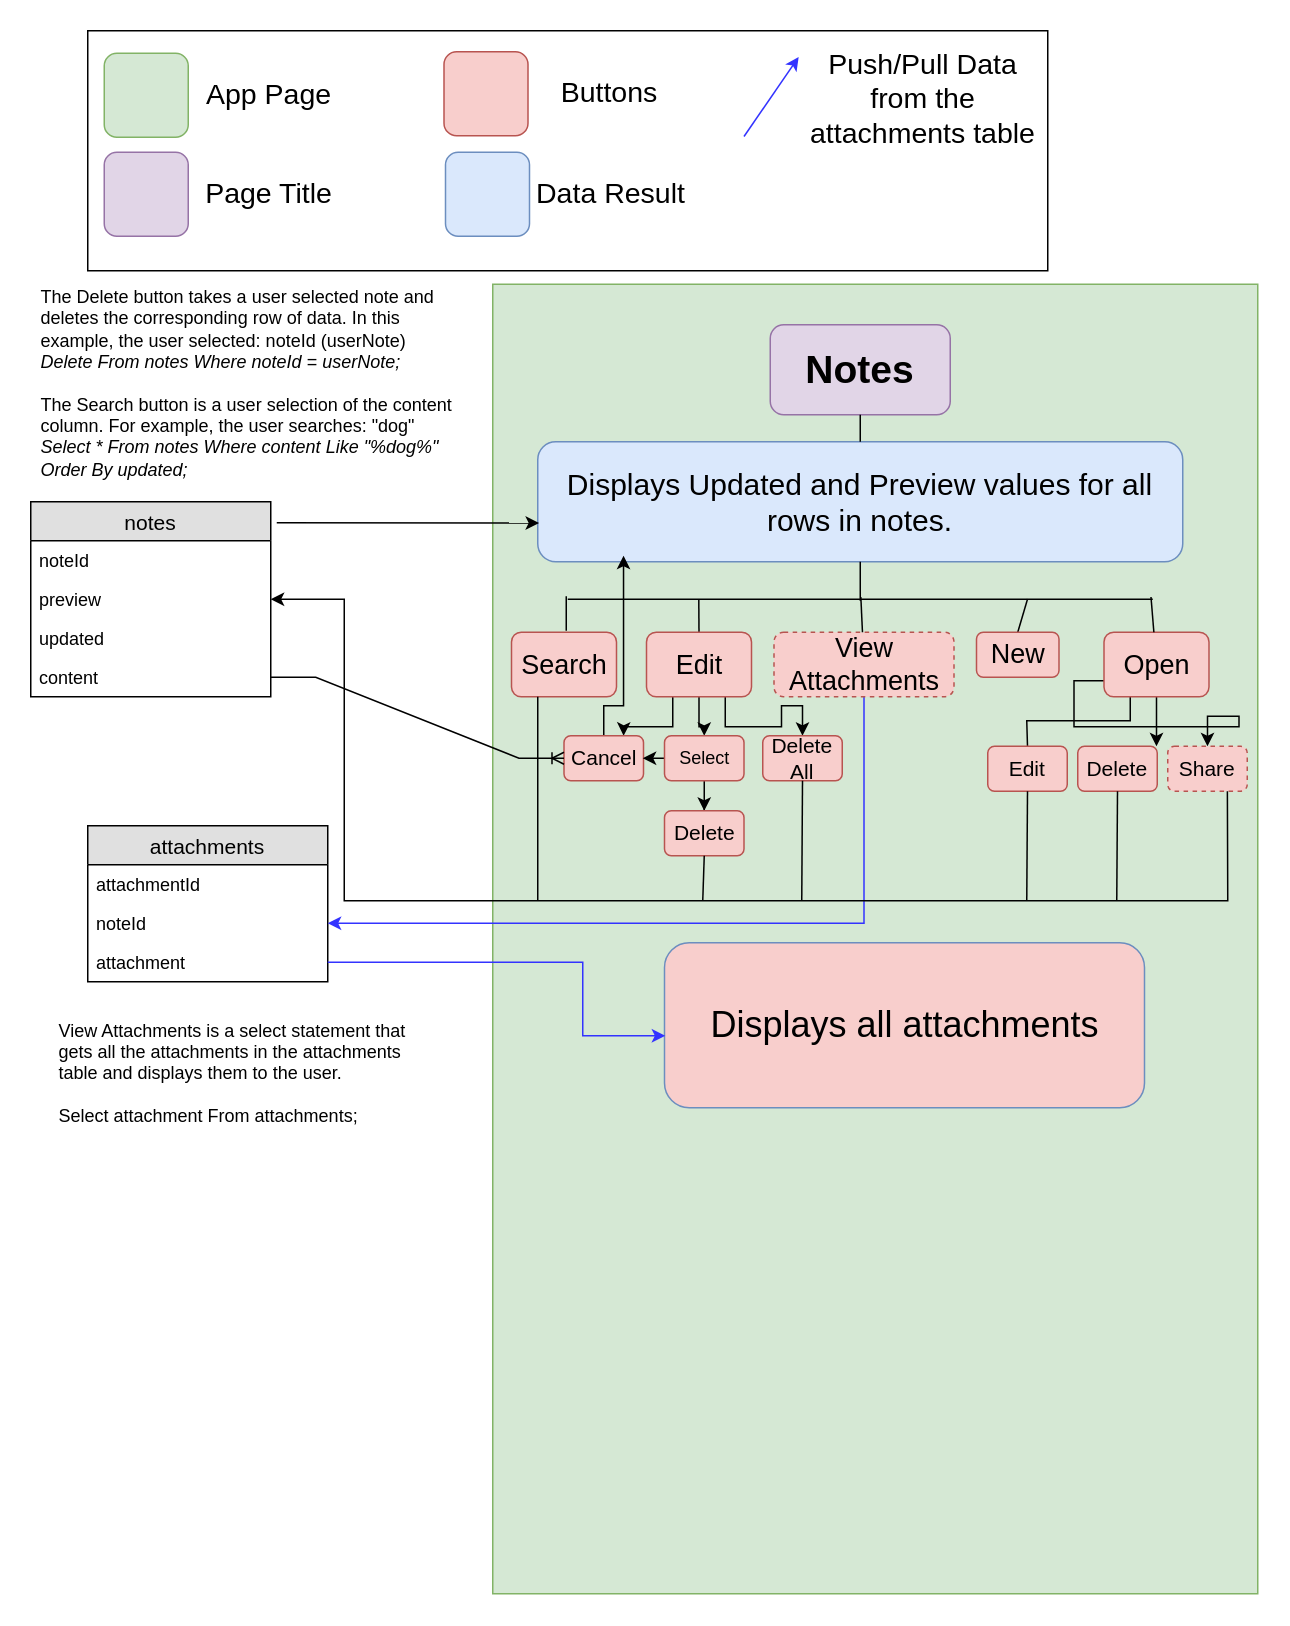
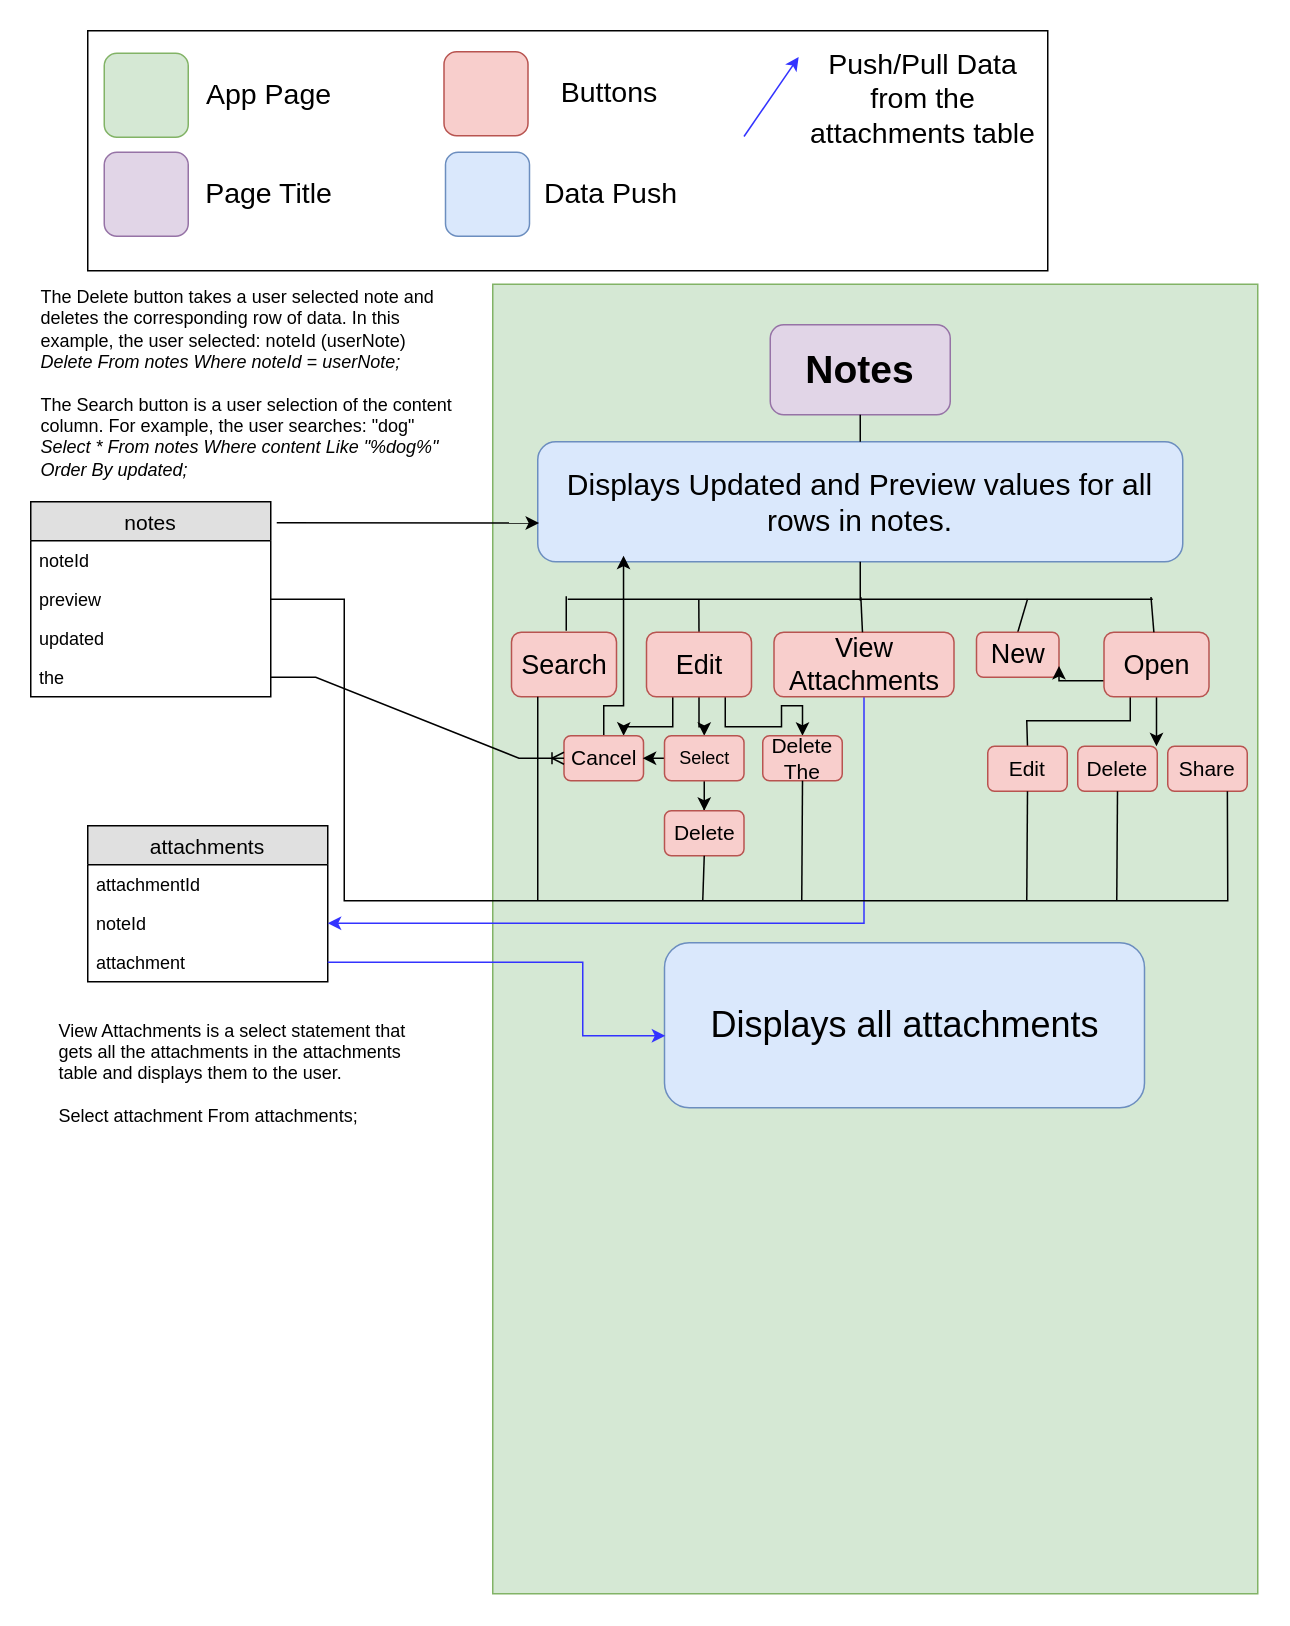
node "Data Result": label "Data Result" -> "Data Push"
edge "Share" -> "preview": arrowhead classic -> none
node "View Attachments": style dashed -> solid
node "content": label "content" -> "the"
edge "Open" -> "Share": now "Open" -> "New"
node "Delete All": label "Delete All" -> "Delete The"
node "Share": style dashed -> solid
node "Displays all attachments": fillcolor #f8cecc -> #dae8fc
